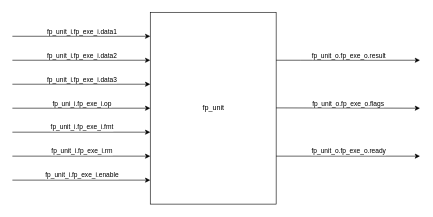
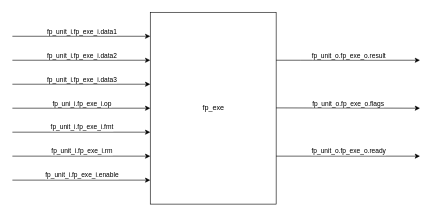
node "fp_unit": label "fp_unit" -> "fp_exe"
